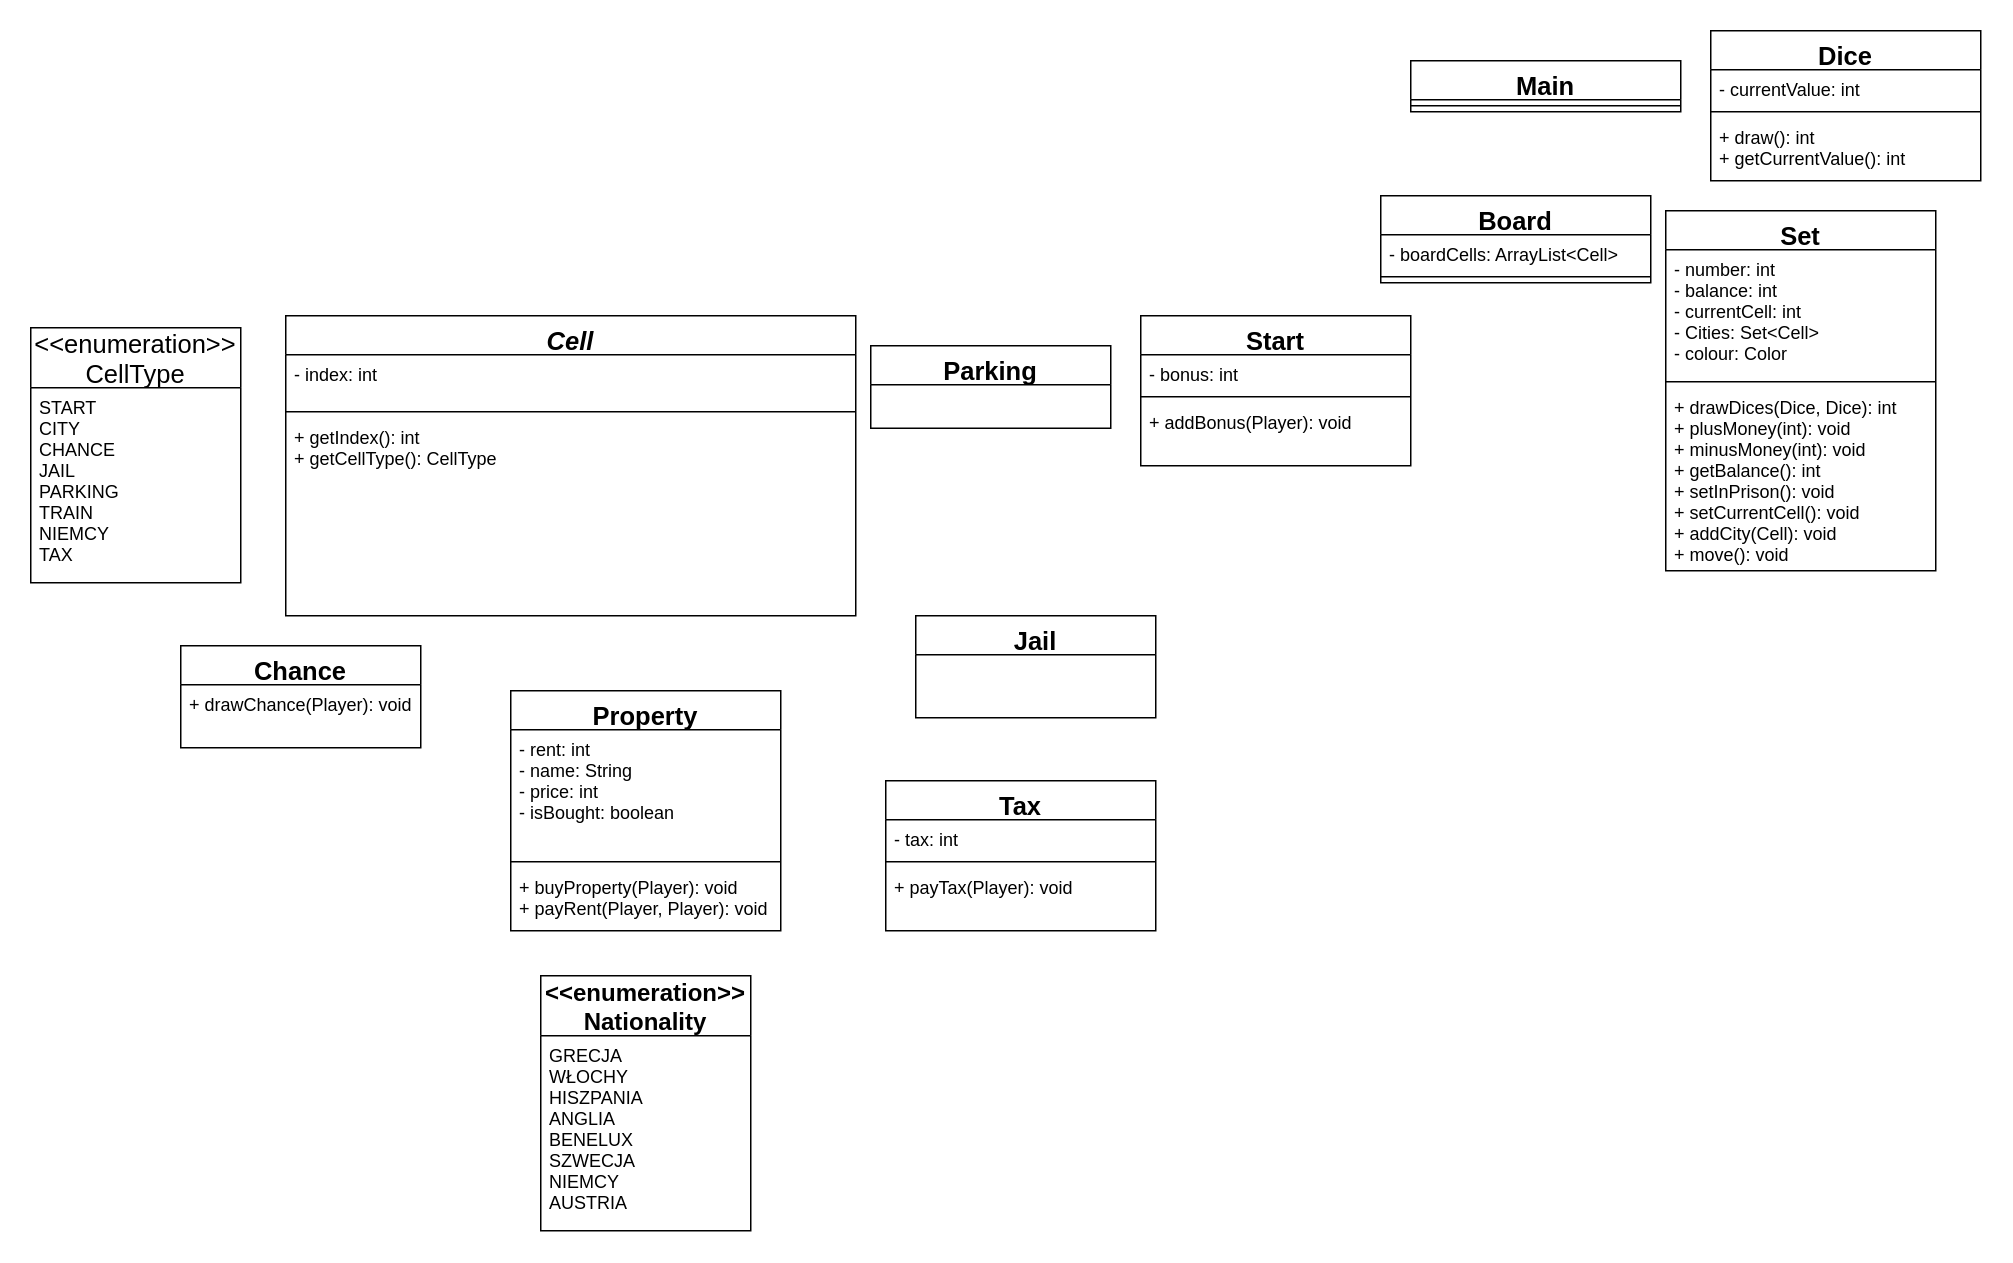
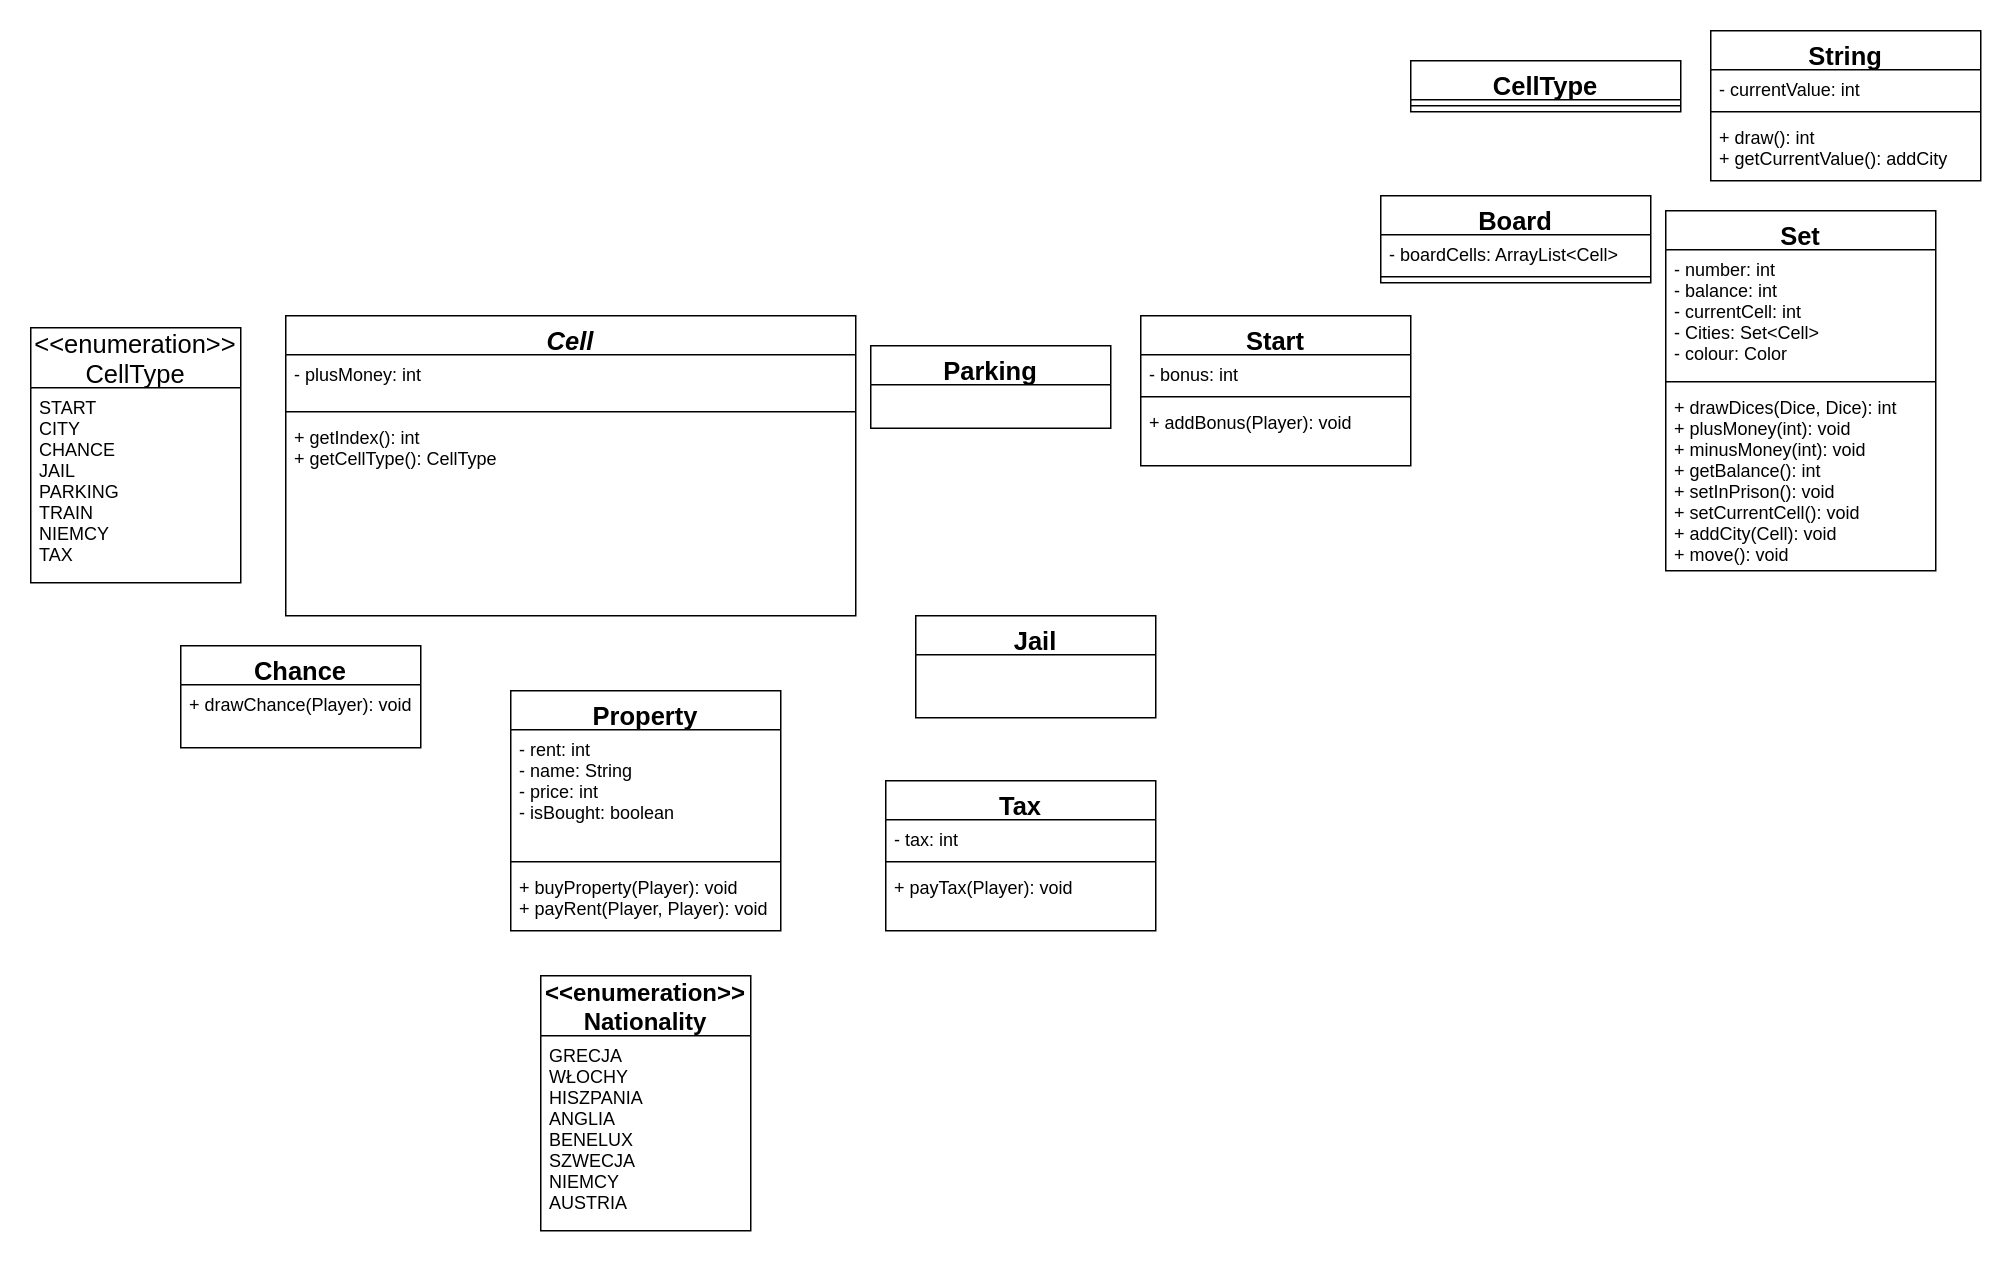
node "Dice": label "Dice" -> "String"
node "Main": label "Main" -> "CellType"
node "+ draw(): int + getCurrentValue(): int": label "+ draw(): int + getCurrentValue(): int" -> "+ draw(): int + getCurrentValue(): addCity"
node "- index: int": label "- index: int" -> "- plusMoney: int"
